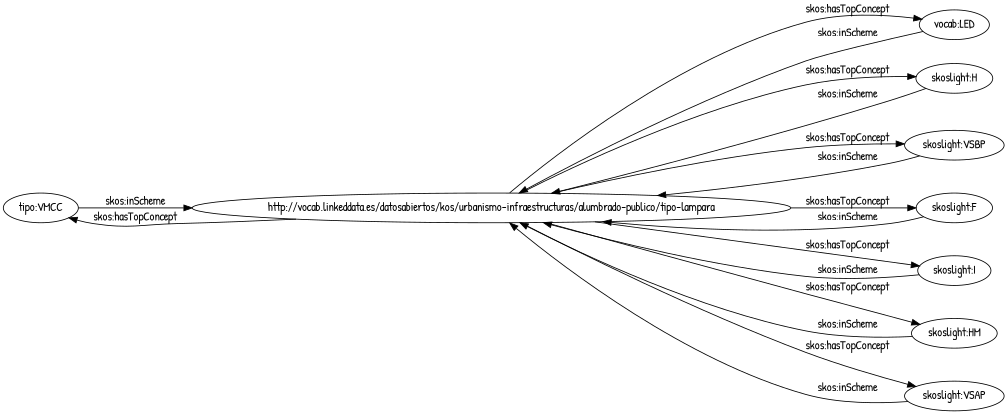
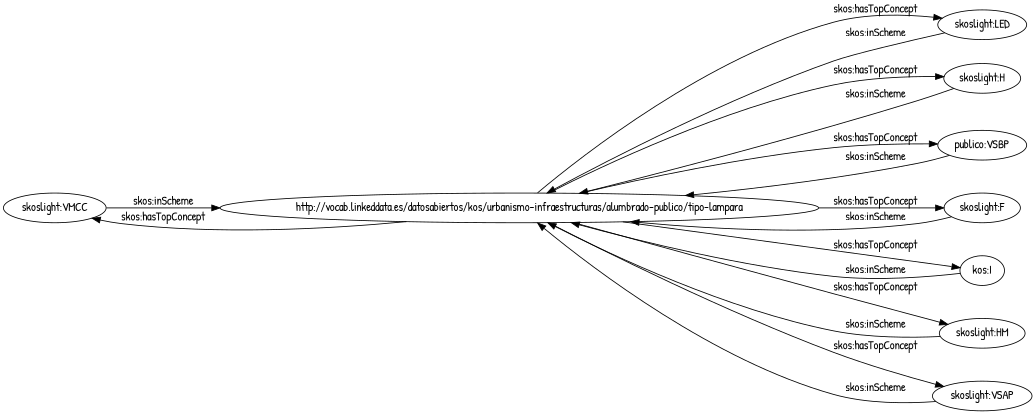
node "vocab:LED": label "vocab:LED" -> "skoslight:LED"
node "skoslight:VSBP": label "skoslight:VSBP" -> "publico:VSBP"
node "tipo:VMCC": label "tipo:VMCC" -> "skoslight:VMCC"
node "skoslight:I": label "skoslight:I" -> "kos:I"
